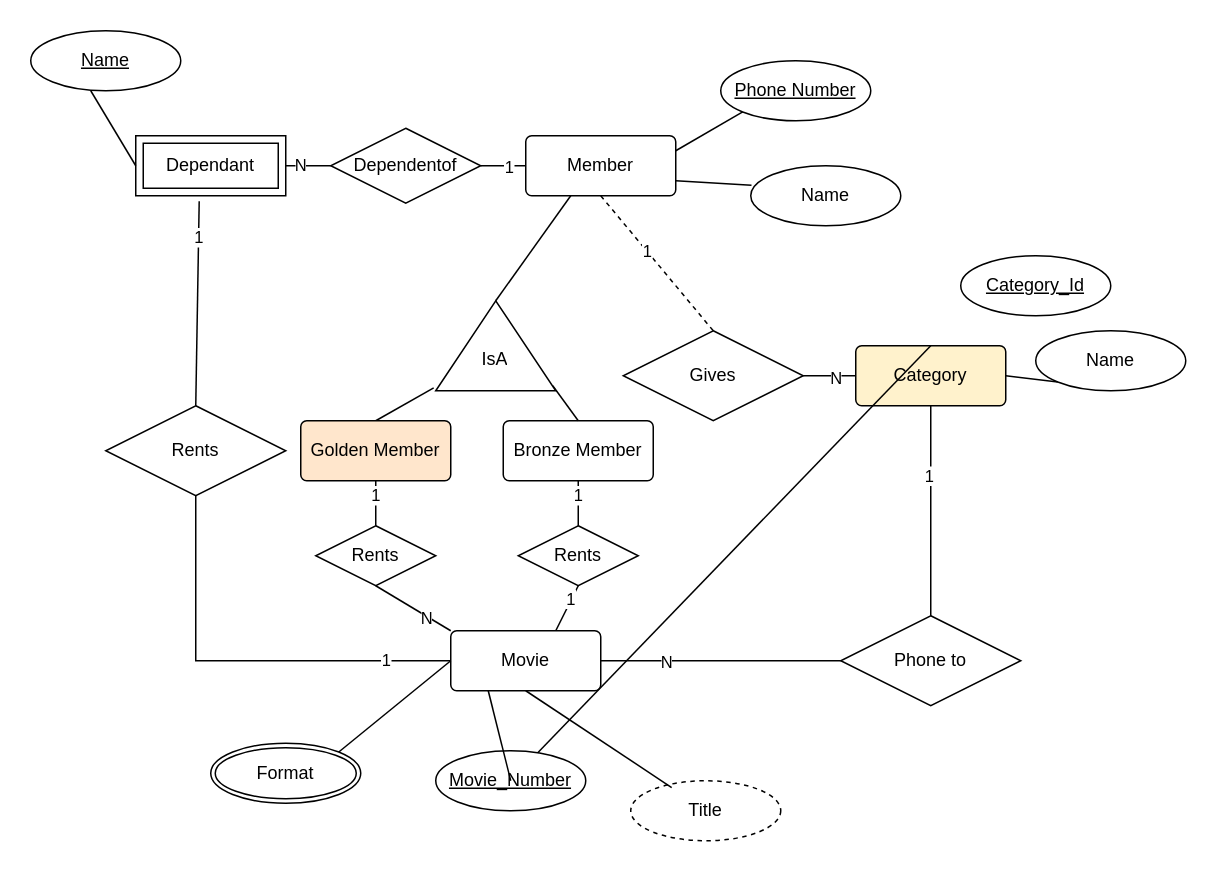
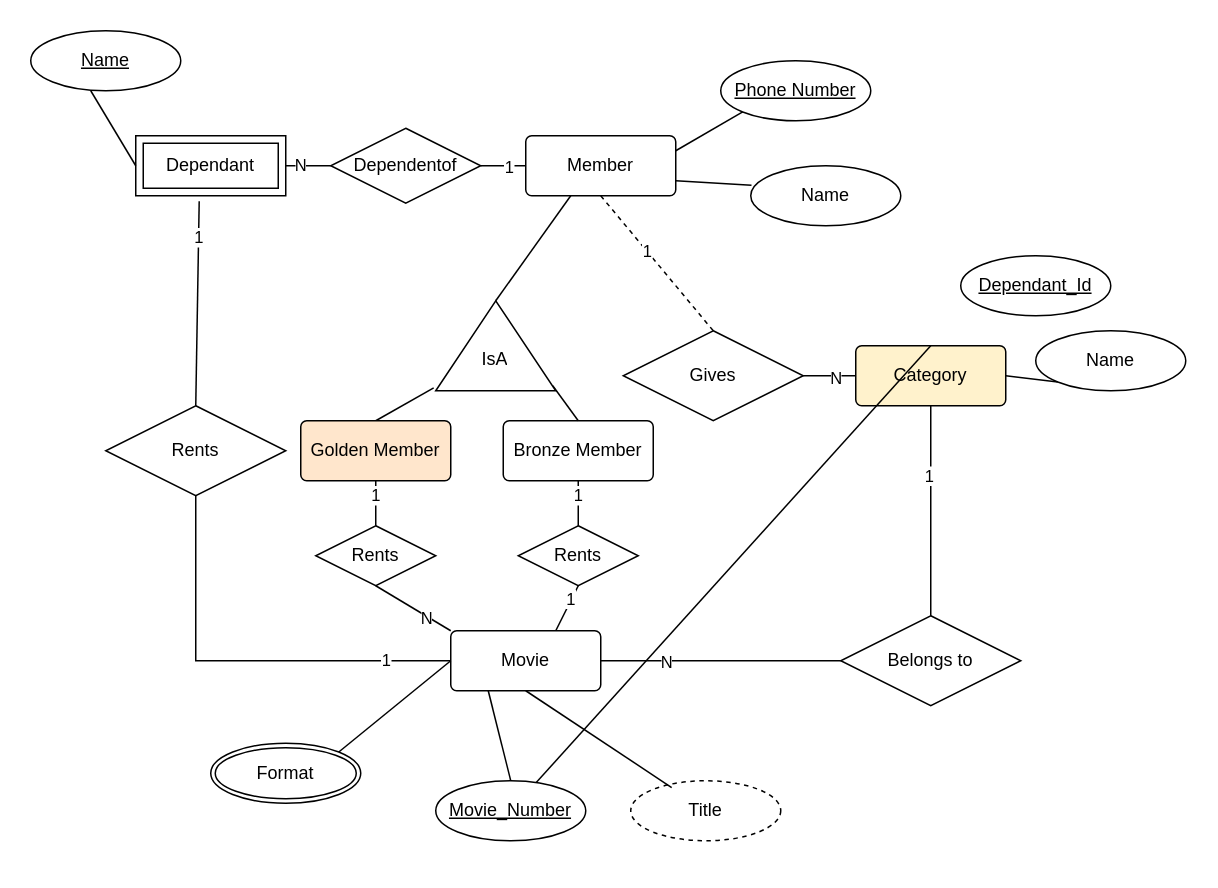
node "Category_Id": label "Category_Id" -> "Dependant_Id"
node "Phone to": label "Phone to" -> "Belongs to"
node "Movie_Number": moved (511, 781) -> (511, 811)
